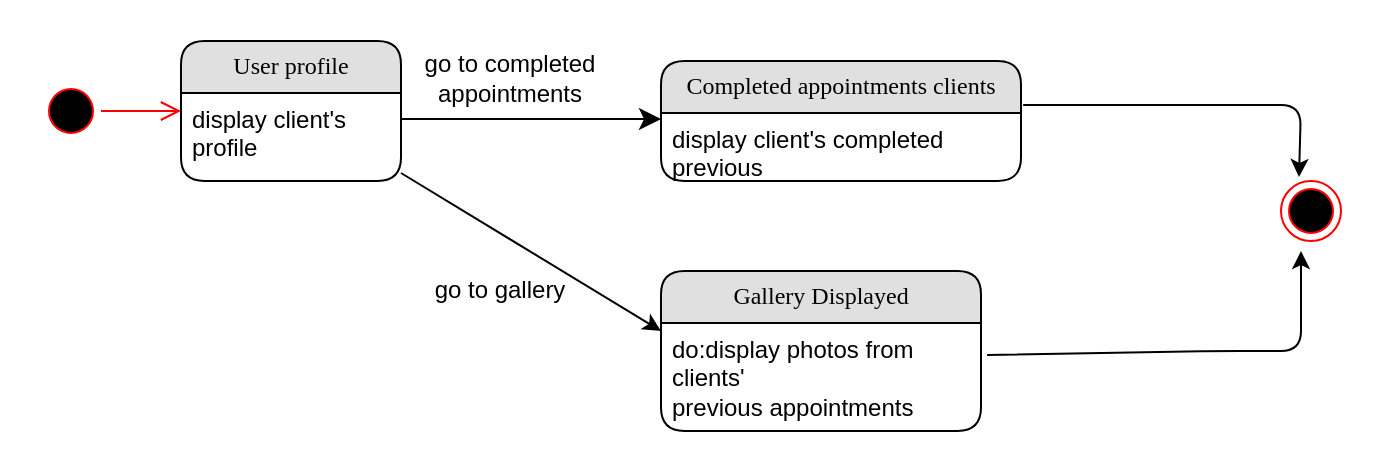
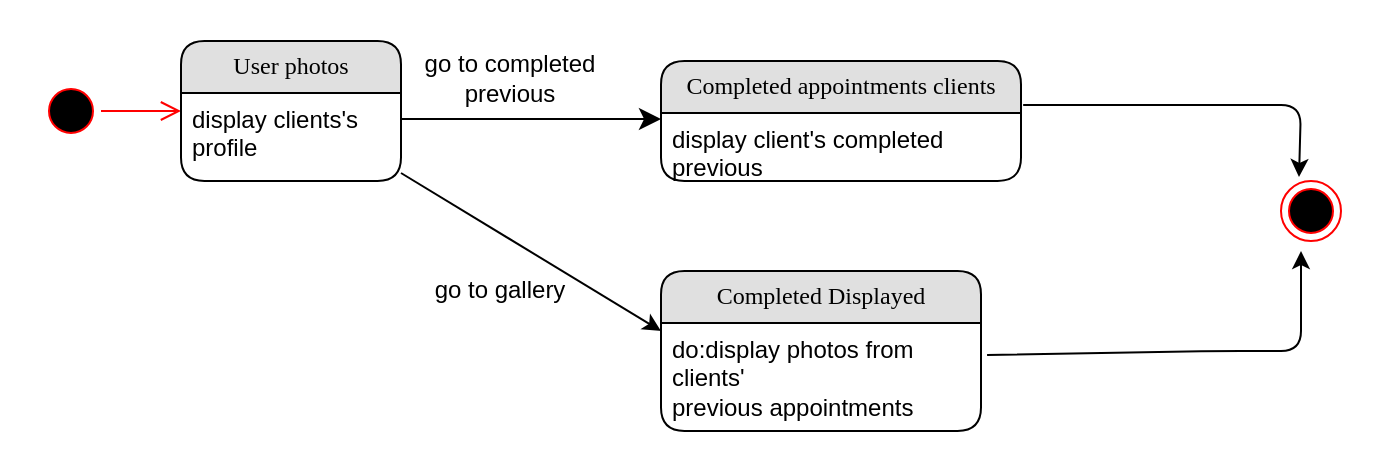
node "User profile": label "User profile" -> "User photos"
node "go to completed appointments": label "go to completed appointments" -> "go to completed previous"
node "display client's profile": label "display client's profile" -> "display clients's profile"
node "Gallery Displayed": label "Gallery Displayed" -> "Completed Displayed"
